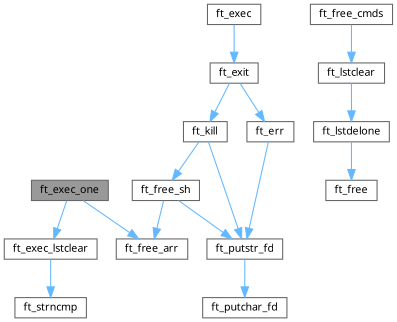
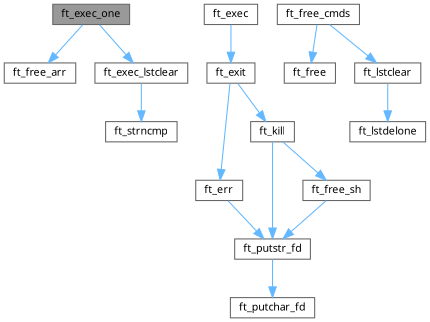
edge "ft_lstdelone" -> "ft_free": now "ft_free_cmds" -> "ft_free"
edge "ft_free_sh" -> "ft_free_arr": removed
